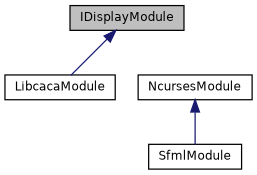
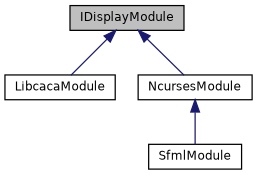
edge "NcursesModule" -> "IDisplayModule": added
